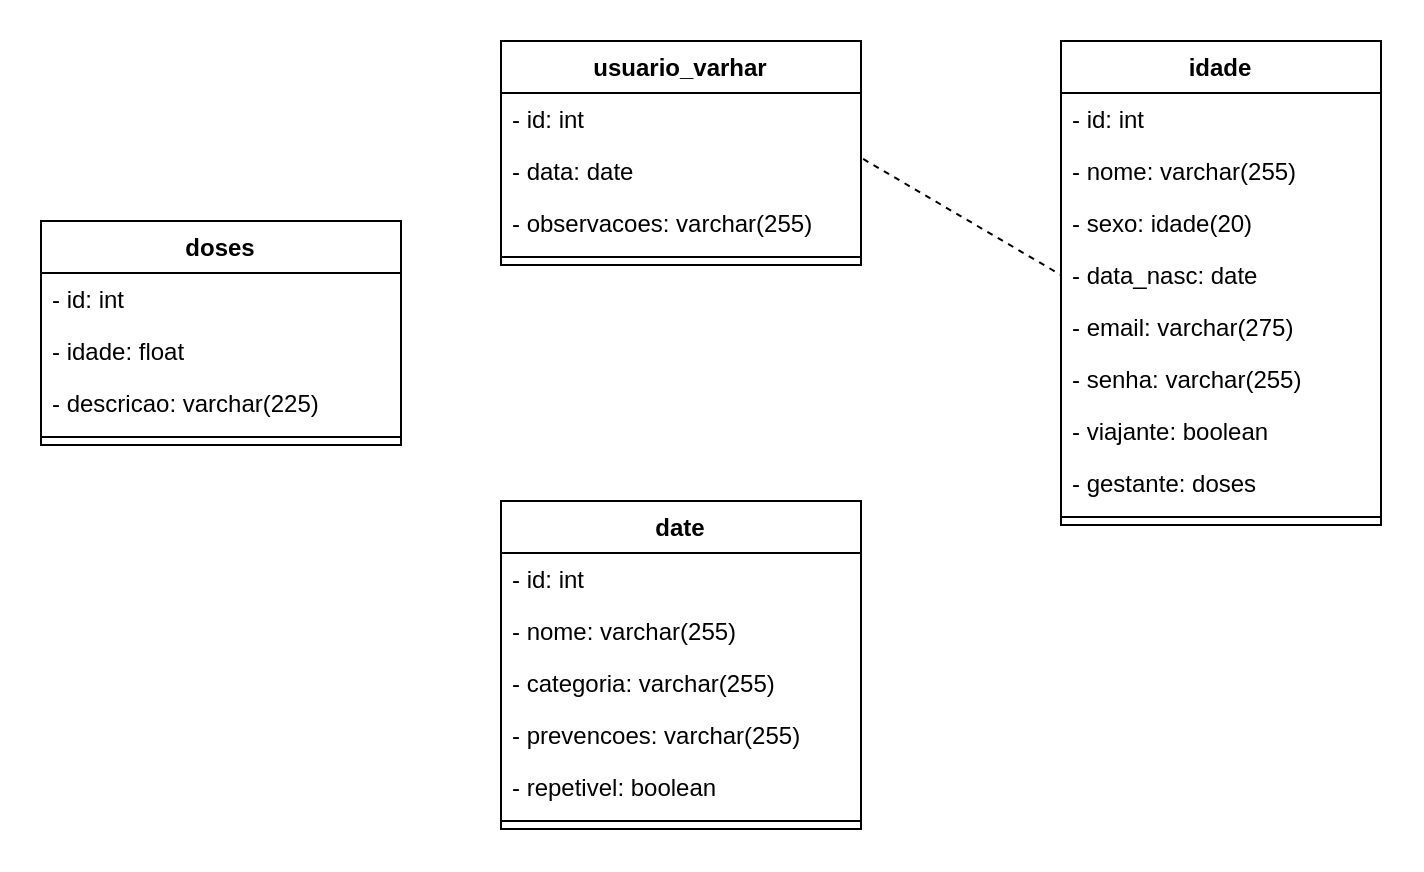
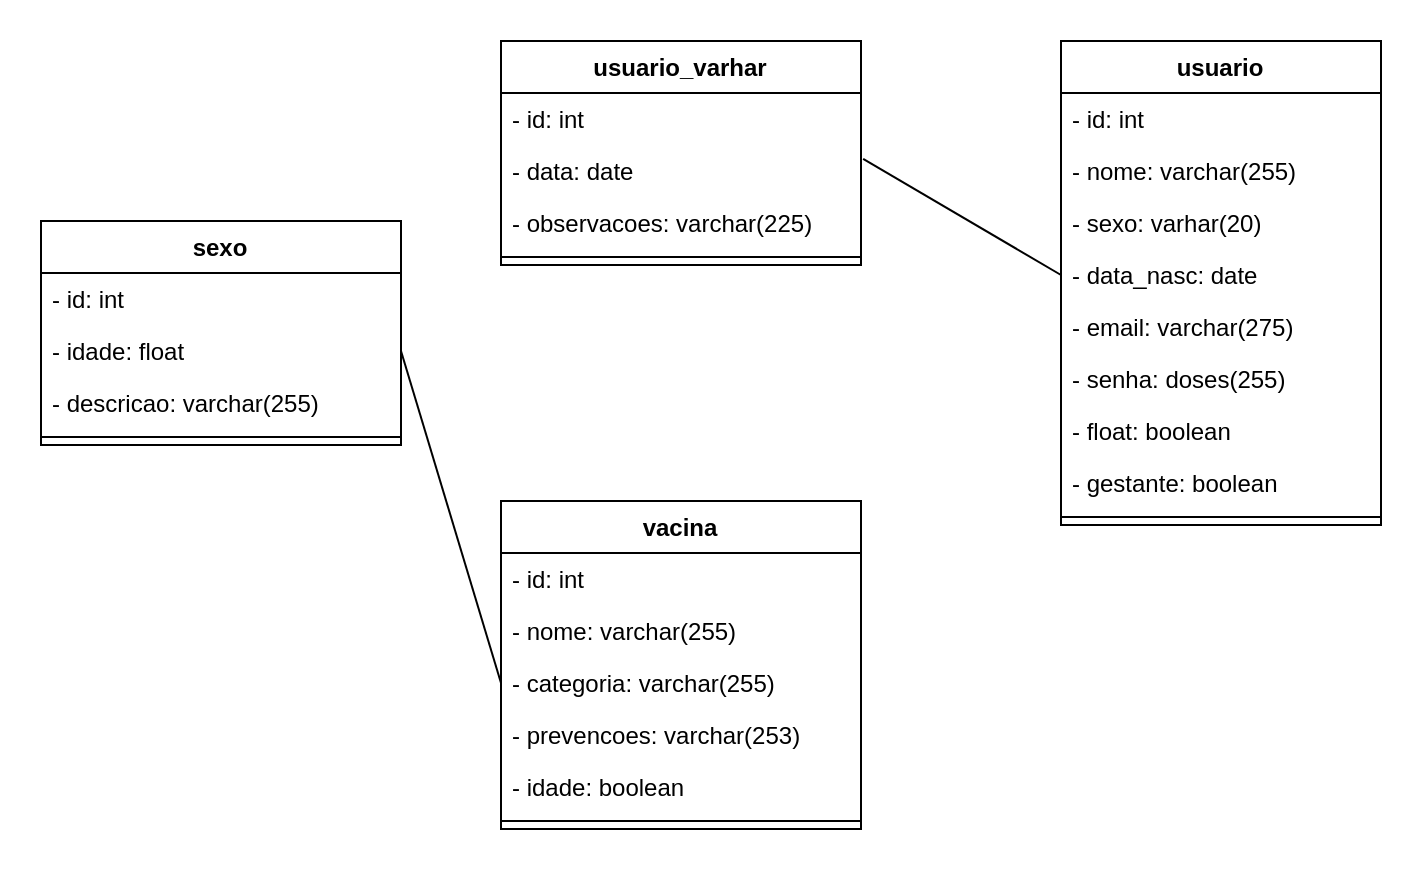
node "idade": label "idade" -> "usuario"
edge "- data: date" -- "- data_nasc: date": style dashed -> solid
node "- observacoes: varchar(255)": label "- observacoes: varchar(255)" -> "- observacoes: varchar(225)"
node "- sexo: idade(20)": label "- sexo: idade(20)" -> "- sexo: varhar(20)"
node "doses": label "doses" -> "sexo"
node "- senha: varchar(255)": label "- senha: varchar(255)" -> "- senha: doses(255)"
node "- descricao: varchar(225)": label "- descricao: varchar(225)" -> "- descricao: varchar(255)"
node "- viajante: boolean": label "- viajante: boolean" -> "- float: boolean"
node "- gestante: doses": label "- gestante: doses" -> "- gestante: boolean"
edge "- idade: float" -- "- categoria: varchar(255)": added
node "date": label "date" -> "vacina"
node "- prevencoes: varchar(255)": label "- prevencoes: varchar(255)" -> "- prevencoes: varchar(253)"
node "- repetivel: boolean": label "- repetivel: boolean" -> "- idade: boolean"
